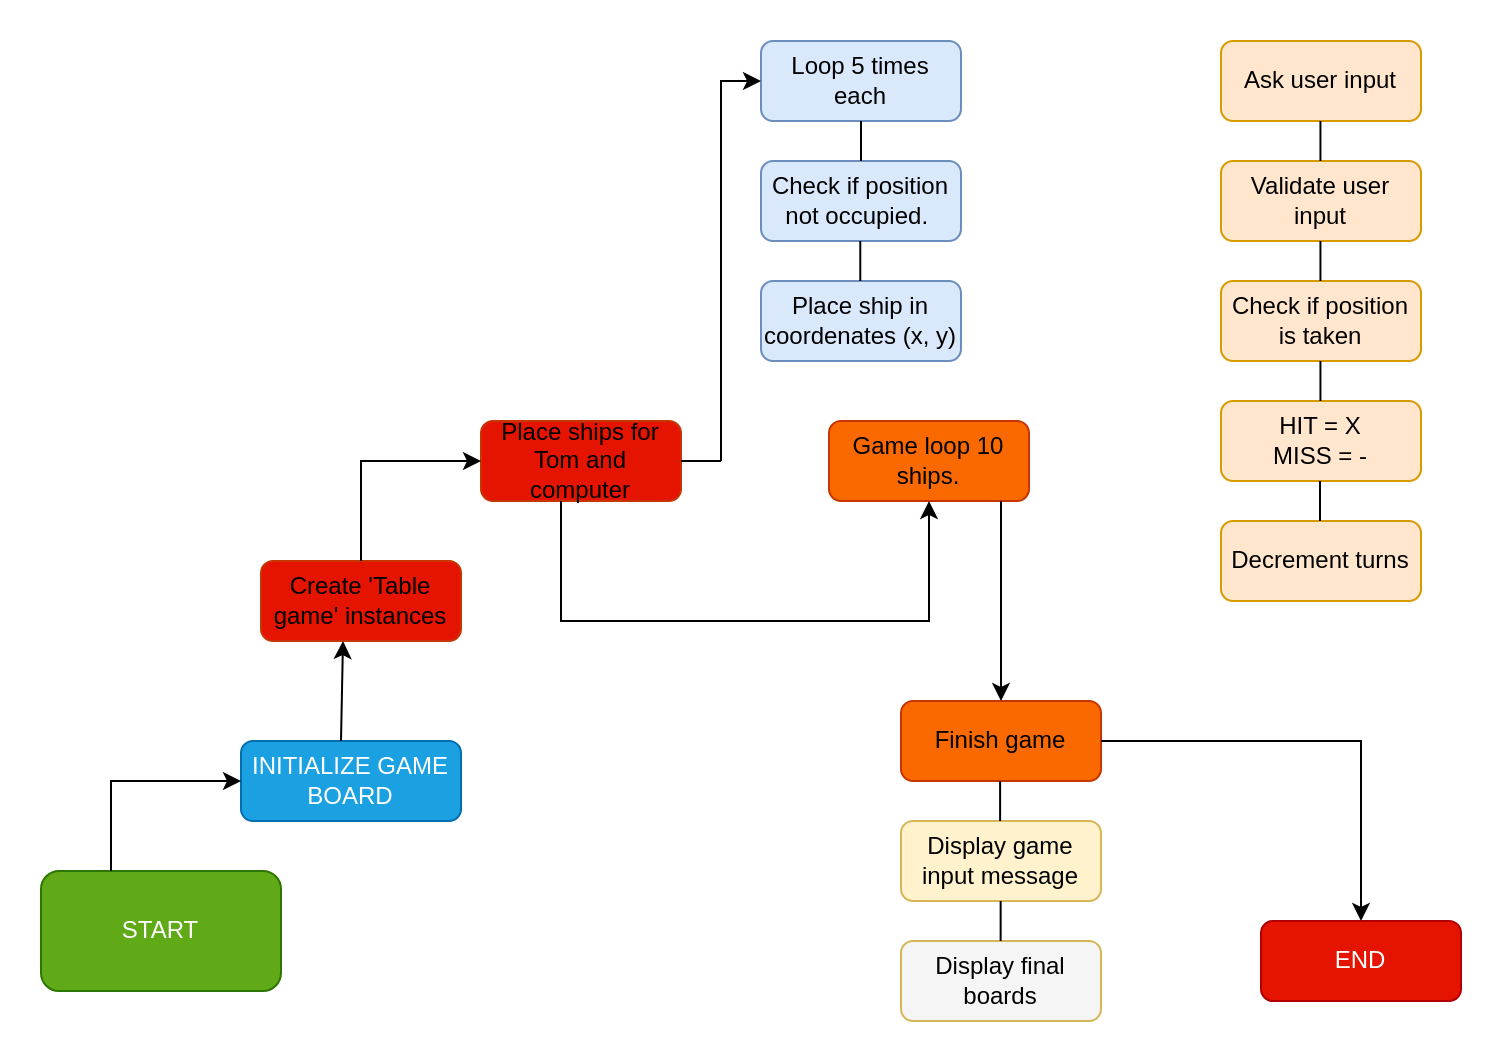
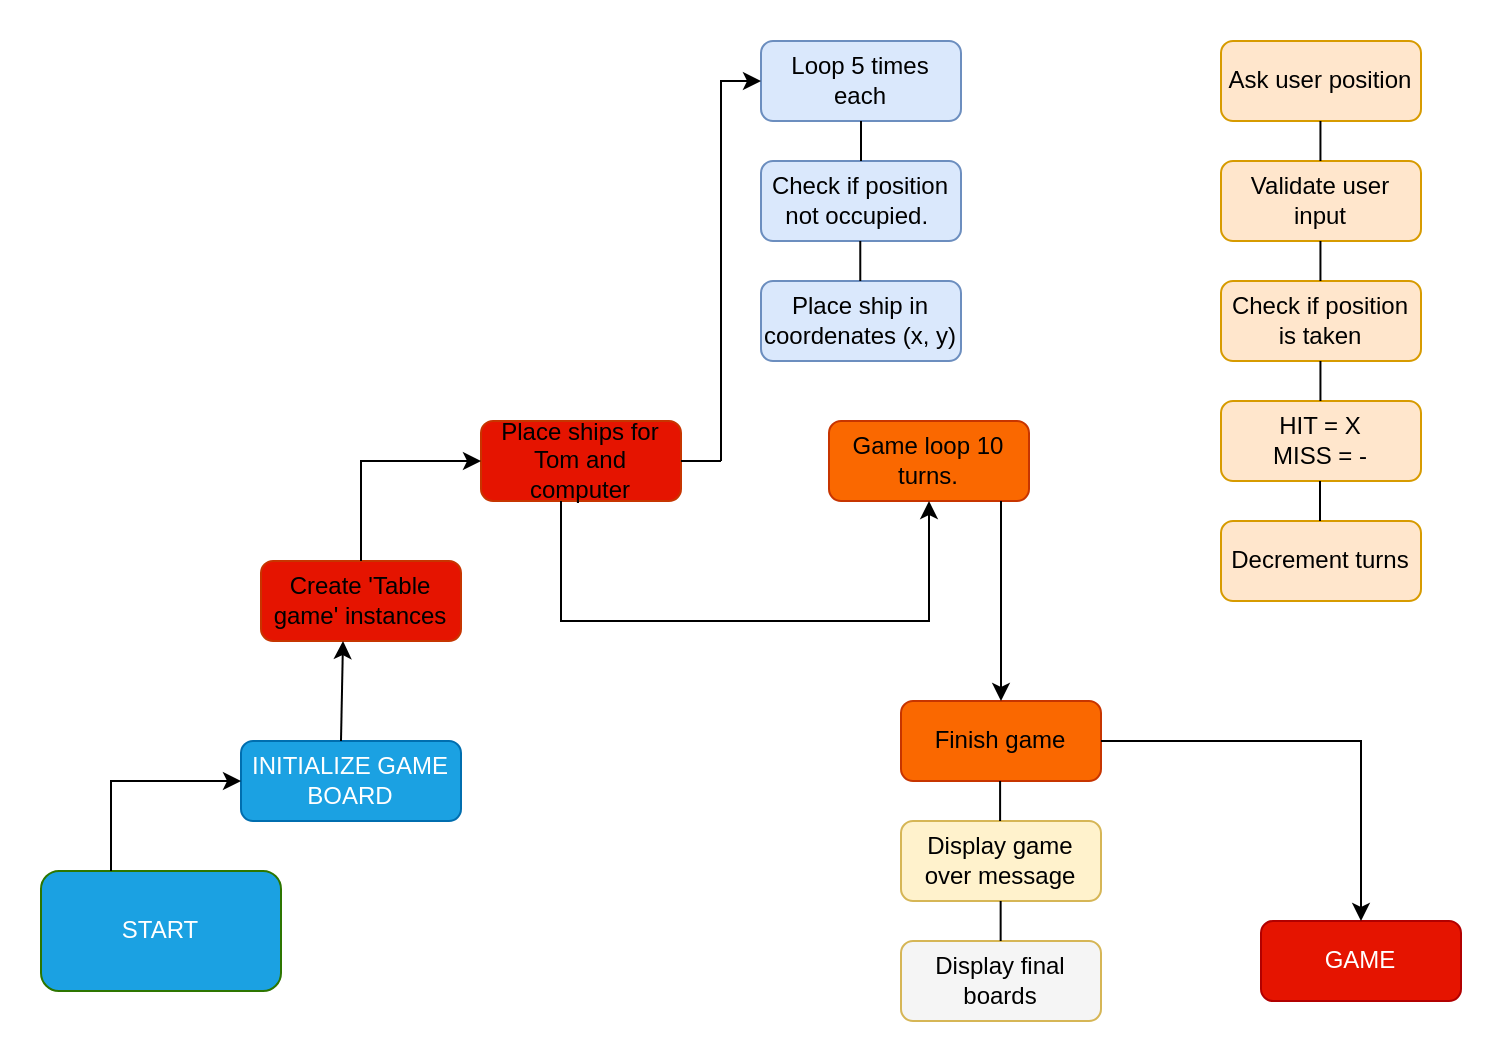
node "Ask user input": label "Ask user input" -> "Ask user position"
node "Game loop 10 ships.": label "Game loop 10 ships." -> "Game loop 10 turns."
node "Display game input message": label "Display game input message" -> "Display game over message"
node "START": fillcolor #60a917 -> #1ba1e2
node "END": label "END" -> "GAME"
